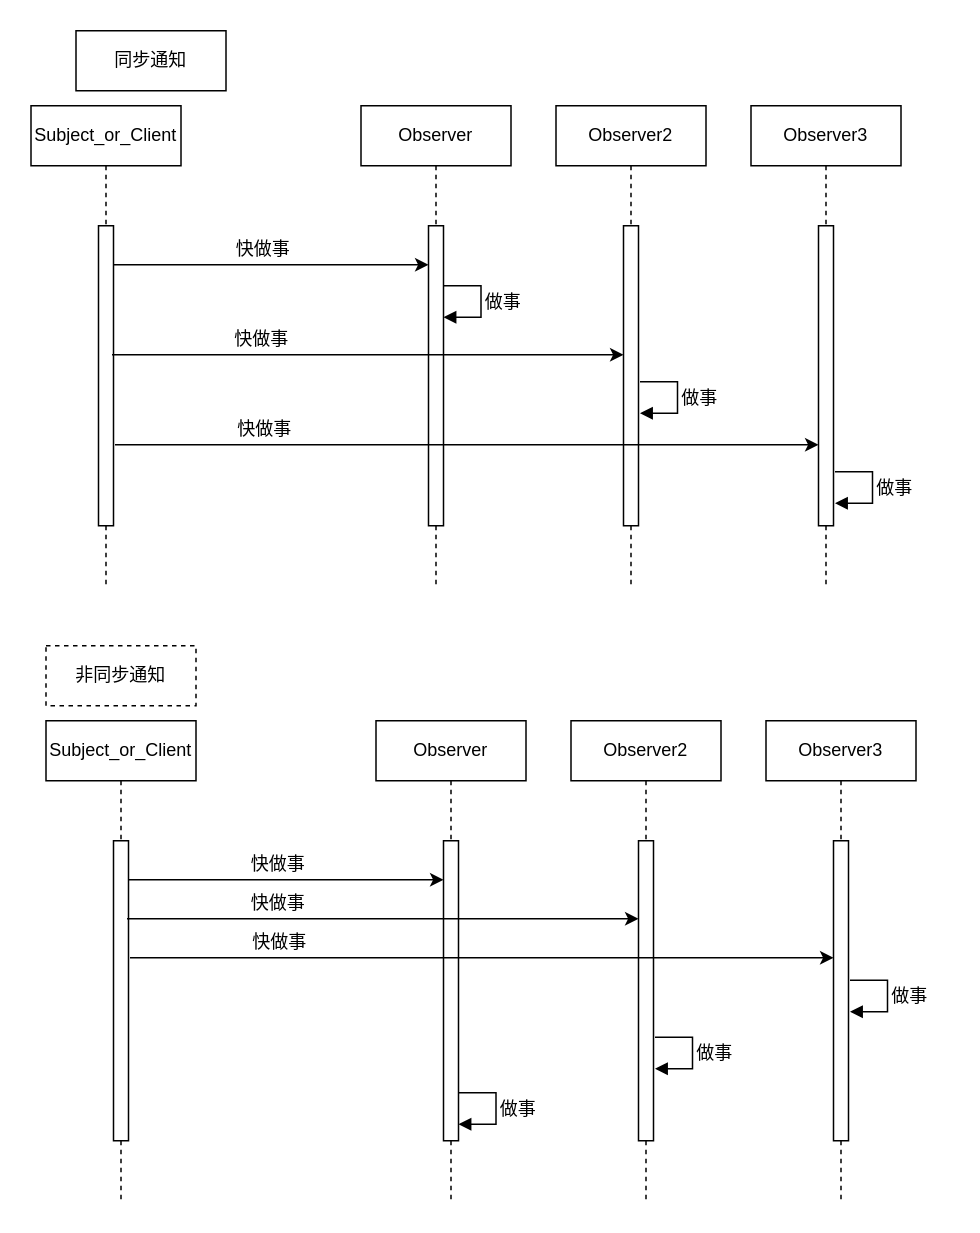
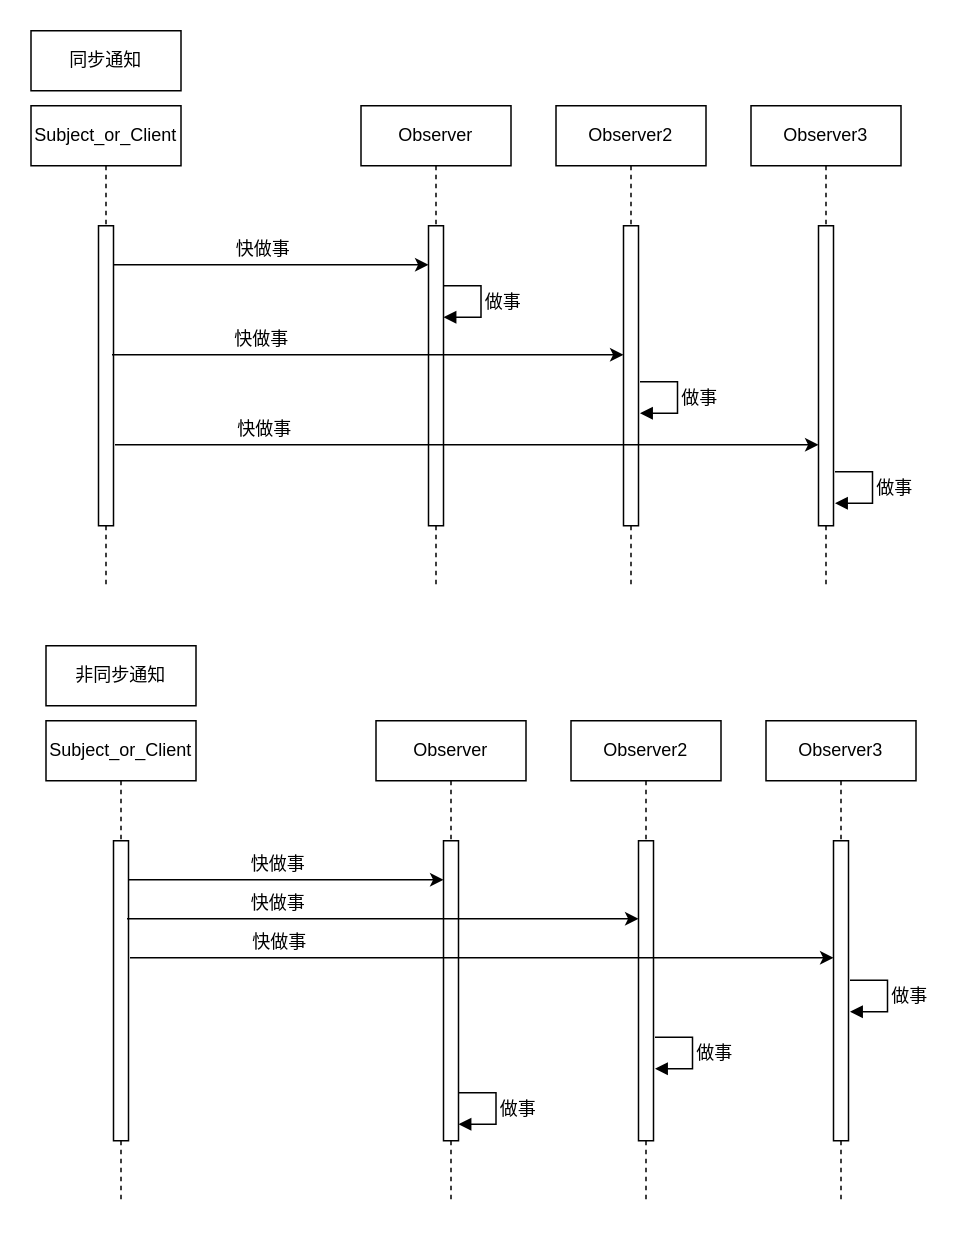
node "同步通知": moved (151, 61) -> (106, 61)
node "非同步通知": style dashed -> solid
